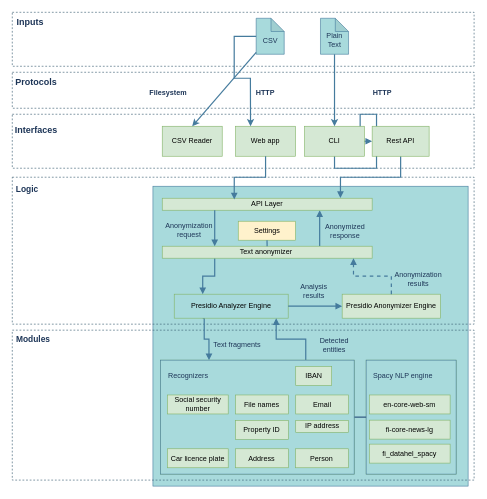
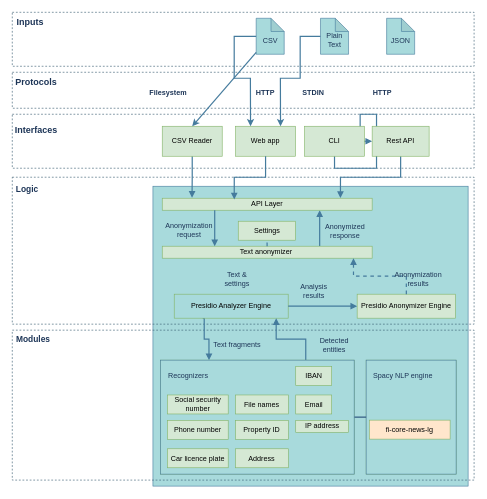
node "JSON": added
edge "Plain Text" -> "Web app": added
edge "Plain Text" -> "CLI": removed
node "STDIN": added
edge "CSV Reader" -> "API Layer": added
node "Settings": fillcolor #fff2cc -> #d5e8d4
edge "Settings" -- "Text anonymizer": style solid -> dashed
edge "Text anonymizer" -> "Presidio Analyzer Engine": removed
node "Text & settings": added
node "Presidio Anonymizer Engine": moved (391, 306) -> (406, 306)
node "Email": size 53x19 -> 36x19
node "en-core-web-sm": removed
node "Phone number": added
node "fi-core-news-lg": fillcolor #d5e8d4 -> #ffe6cc
node "fi_datahel_spacy": removed
node "Person": removed
